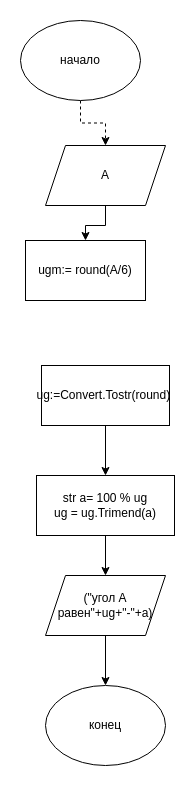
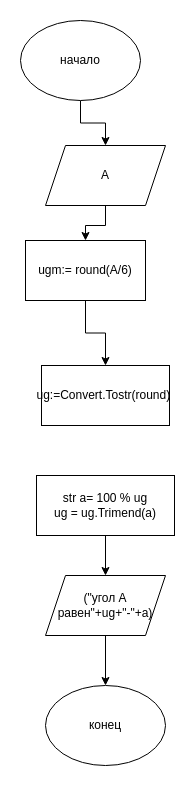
edge "начало" -> "A": style dashed -> solid
edge "ugm:= round(A/6)" -> "ug:=Convert.Tostr(round)": added
edge "ug:=Convert.Tostr(round)" -> "str a= 100 % ug ug = ug.Trimend(a)": removed
